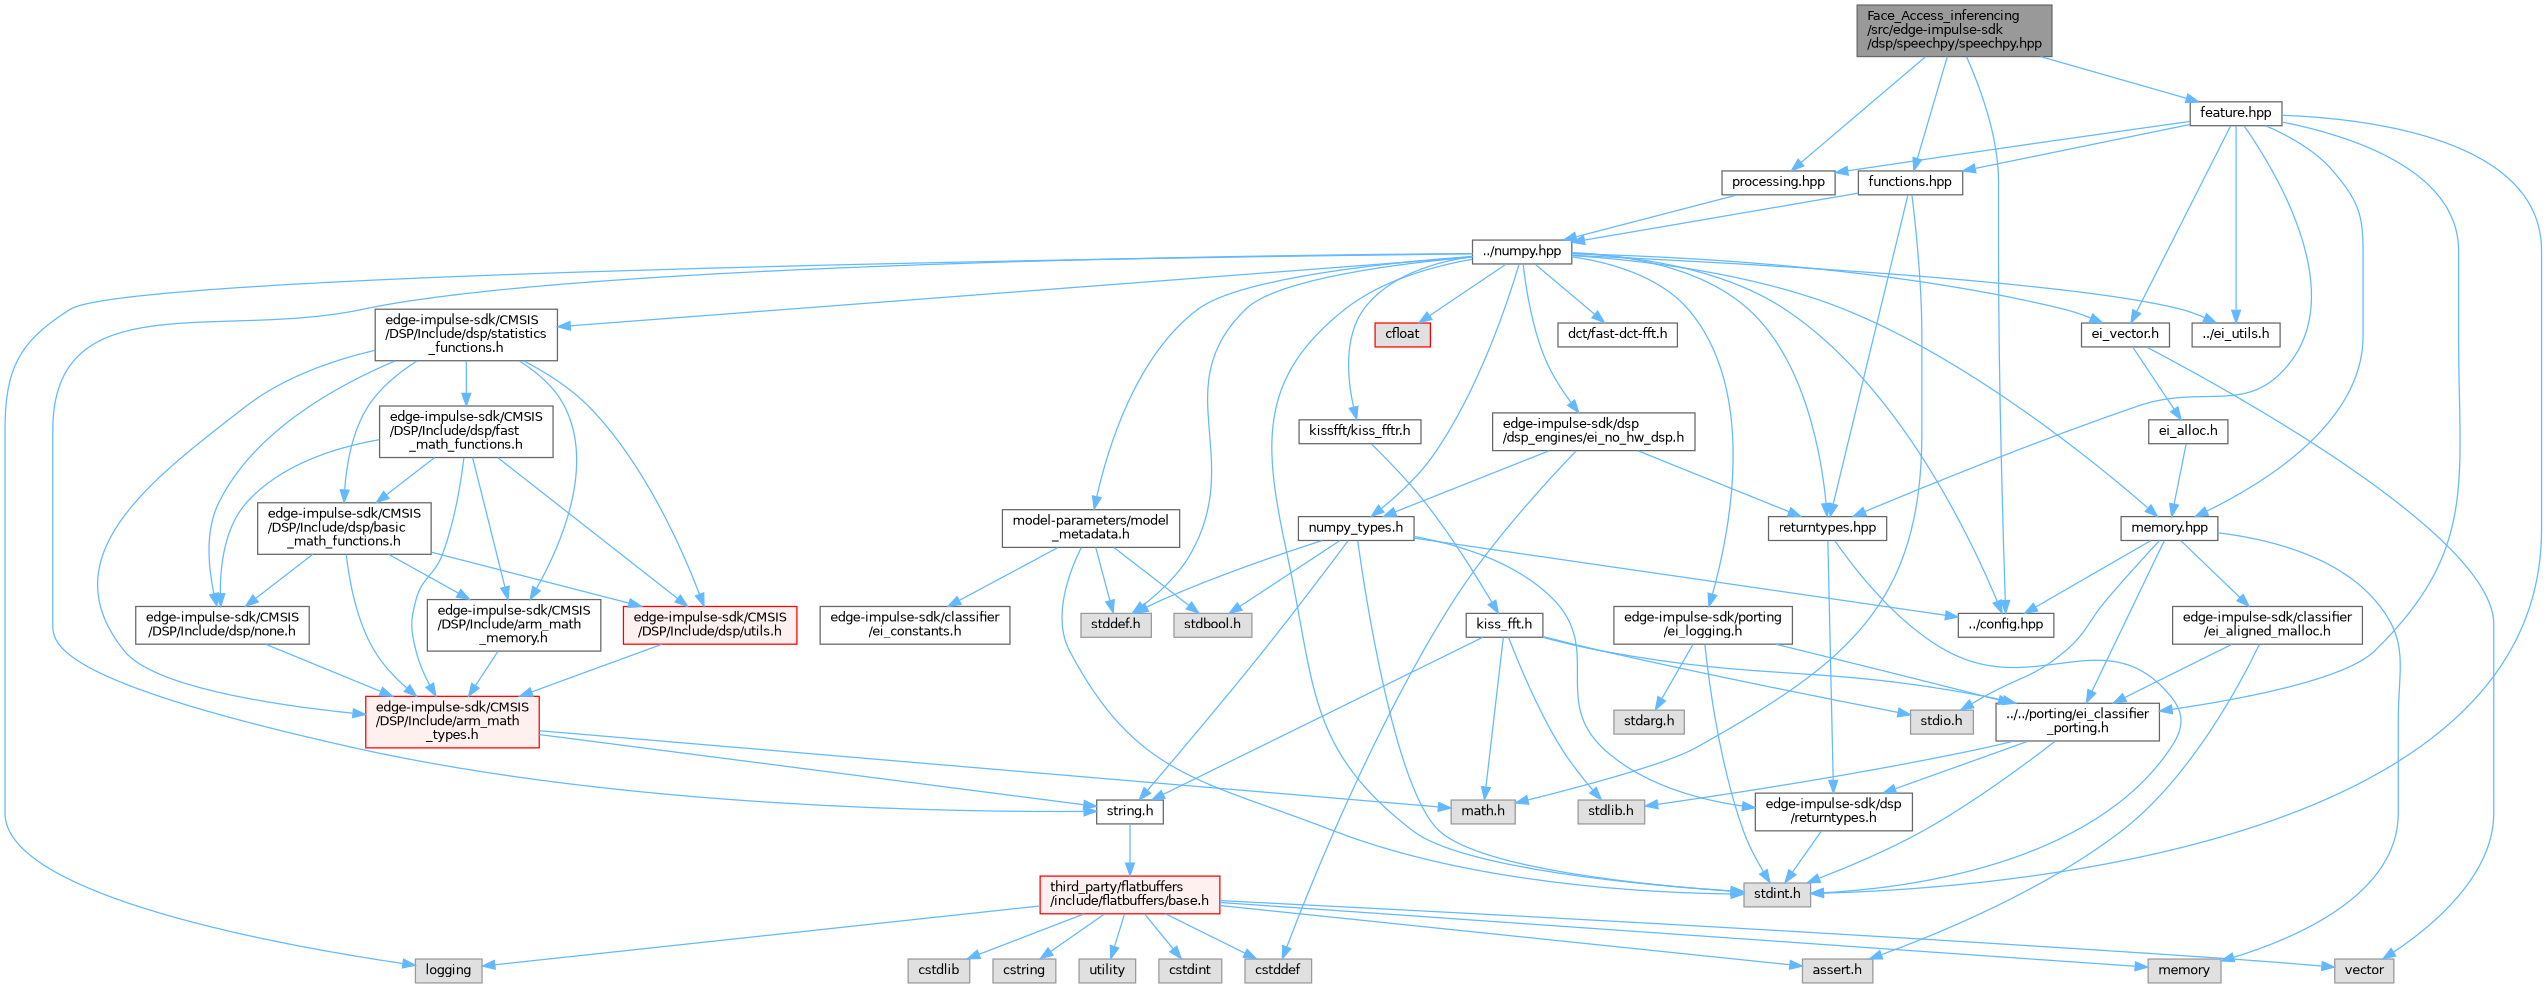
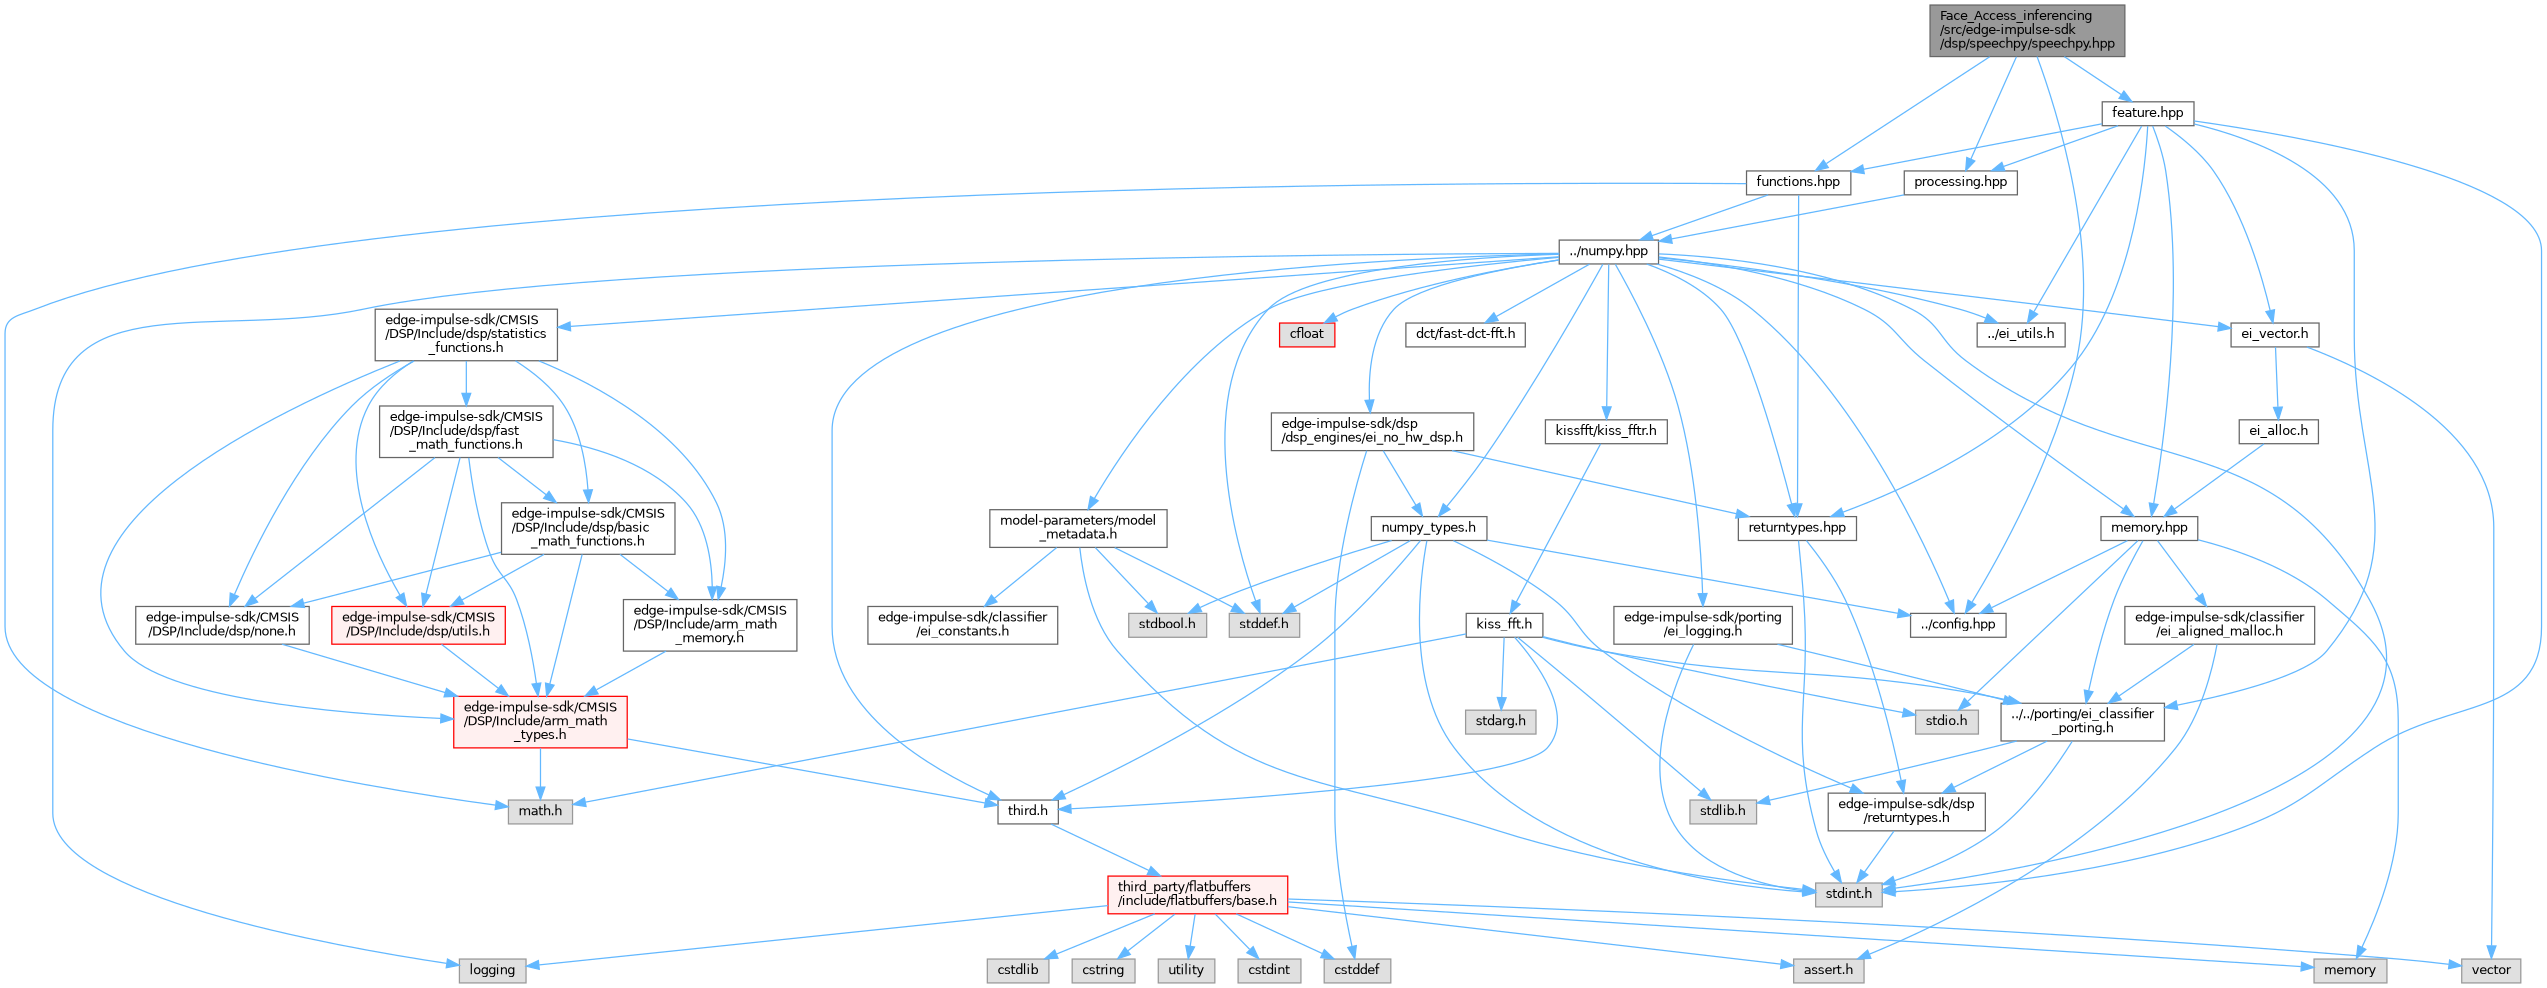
edge "edge-impulse-sdk/porting /ei_logging.h" -> "stdarg.h": now "kiss_fft.h" -> "stdarg.h"
node "string.h": label "string.h" -> "third.h"
